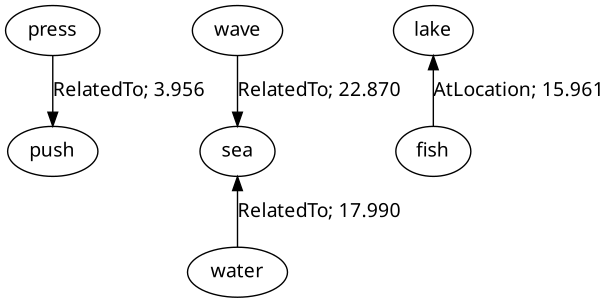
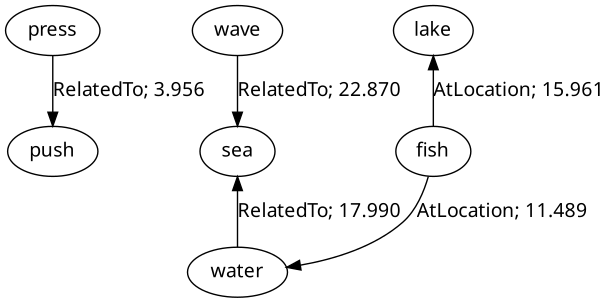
edge "fish" -> "water": added, label "AtLocation; 11.489"
